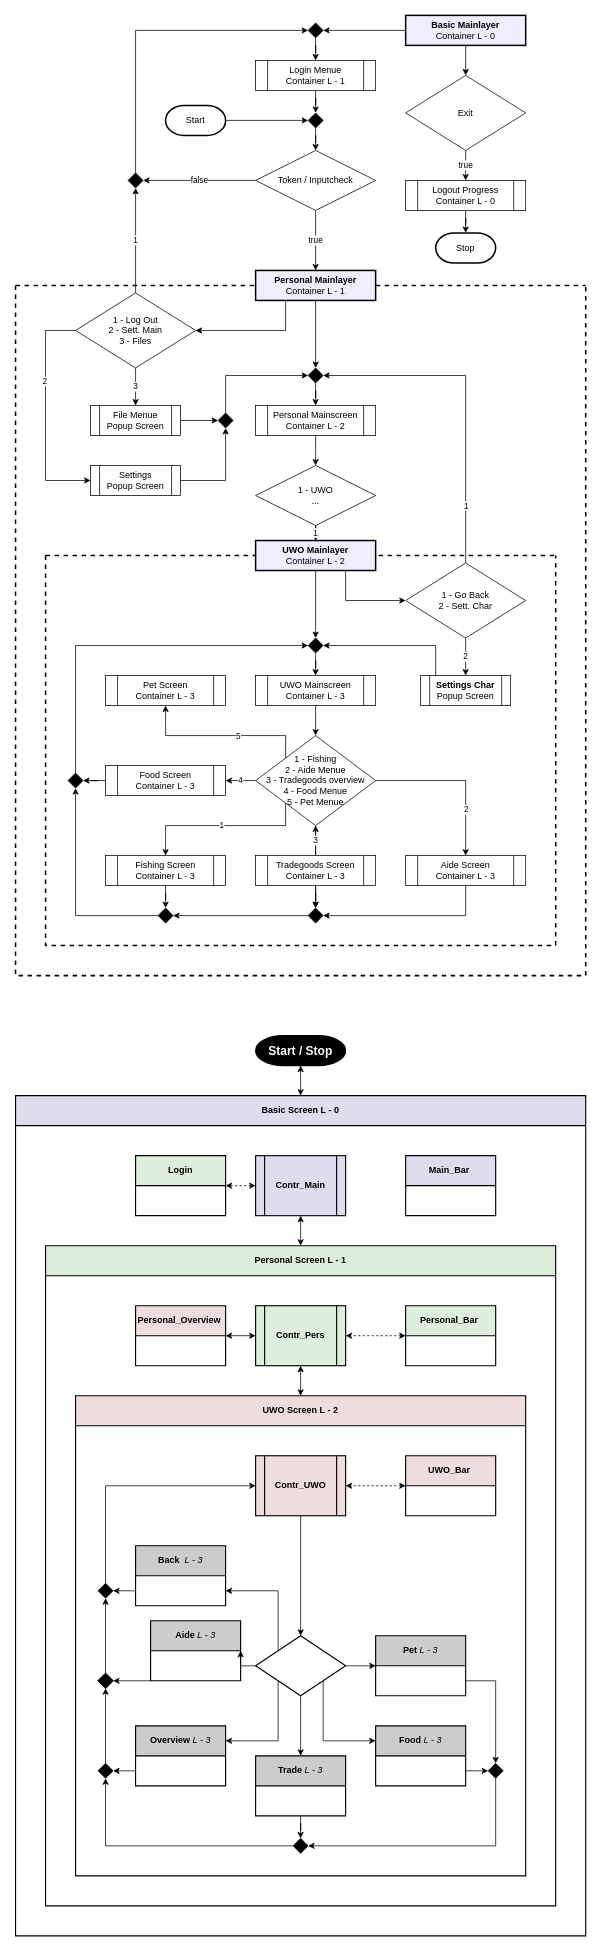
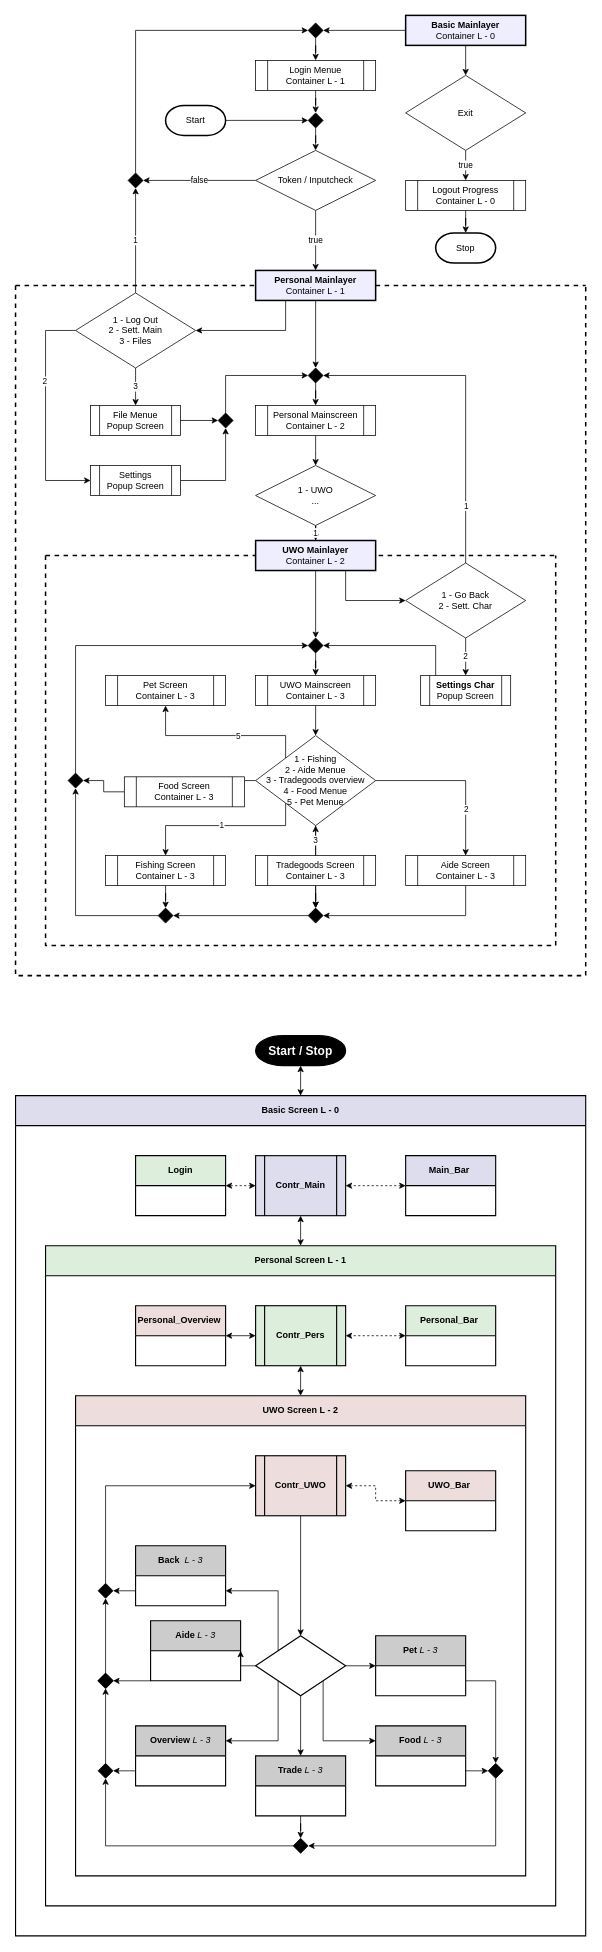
node "Food Screen Container L - 3": moved (165, 780) -> (184, 792)
edge "Contr_Main" -- "Main_Bar": added
node "UWO_Bar": moved (450, 1485) -> (450, 1500)
